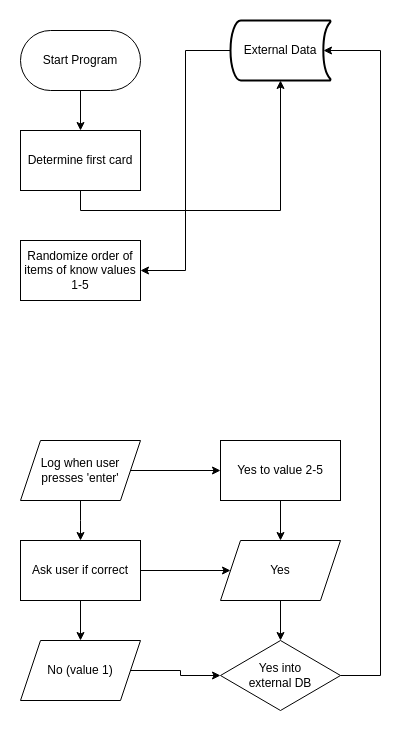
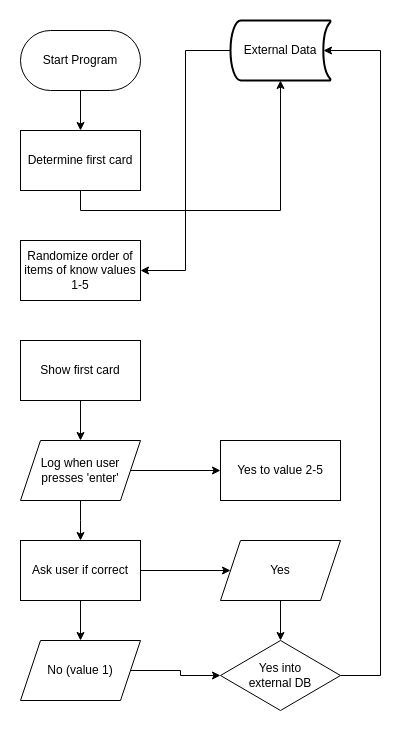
node "Show first card": added
edge "Show first card" -> "Log when user presses 'enter'": added
edge "Yes to value 2-5" -> "Yes": removed
